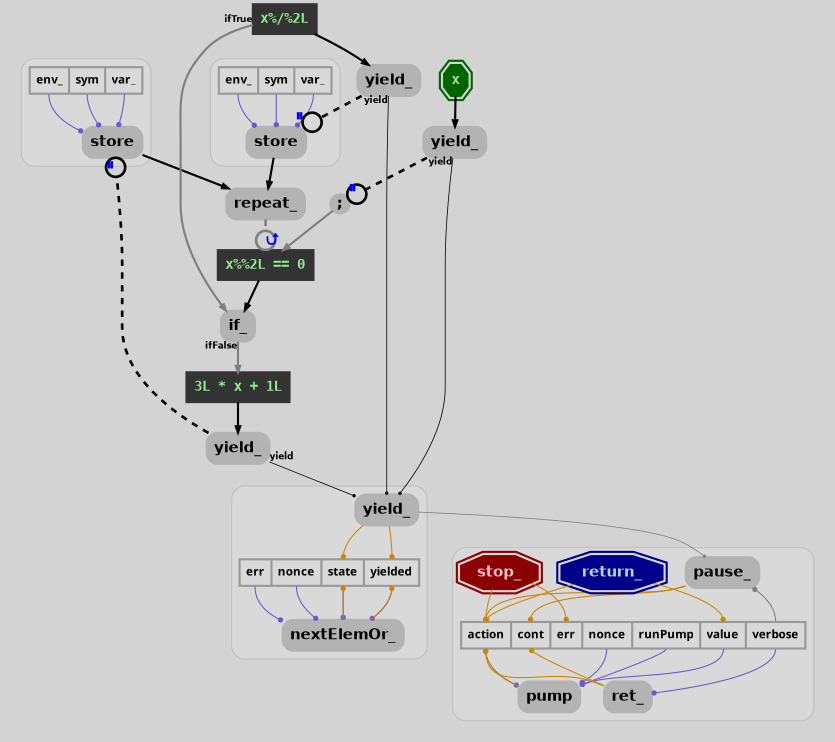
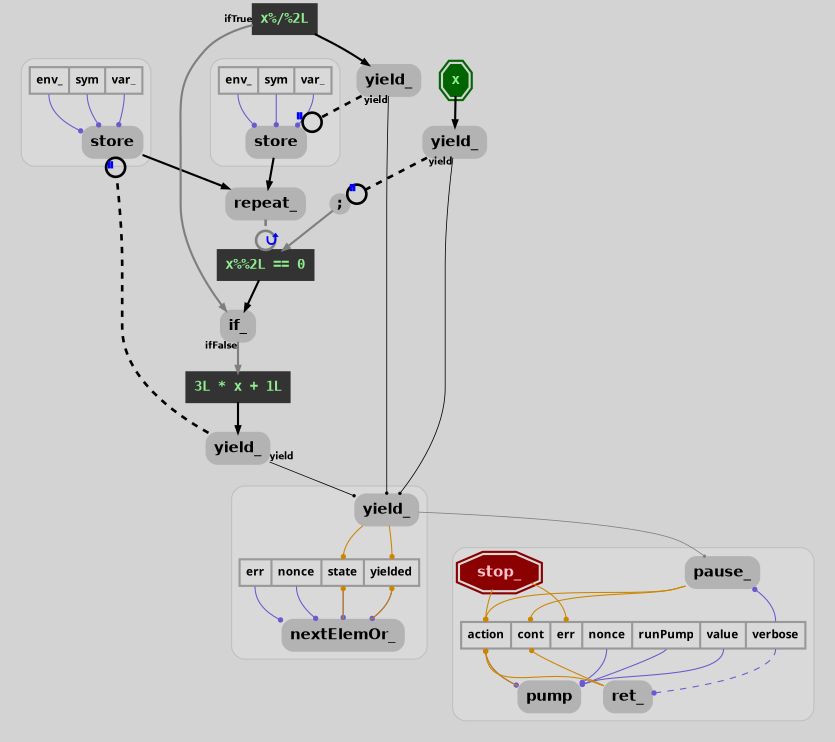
node "return_": removed
edge "action" -> "pause_": color gray50 -> slateblue3
edge "action" -> "ret_": style solid -> dashed
